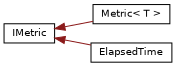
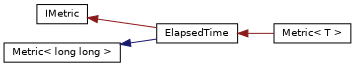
edge "Metric< T >" -> "IMetric": now "Metric< T >" -> "ElapsedTime"
node "Metric< long long >": added
